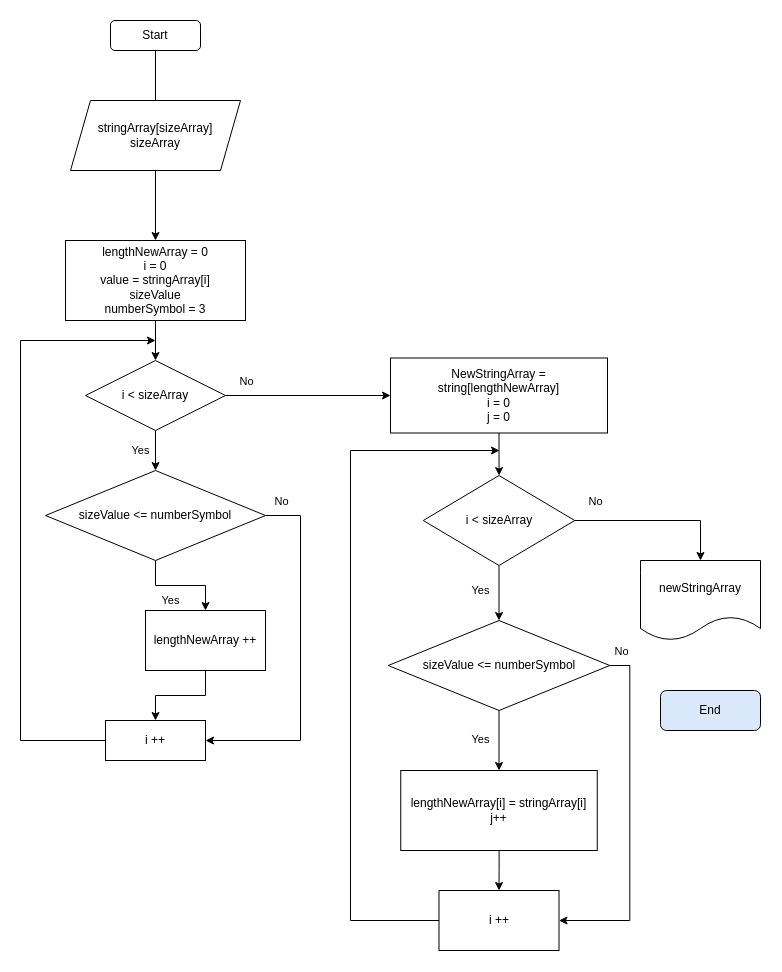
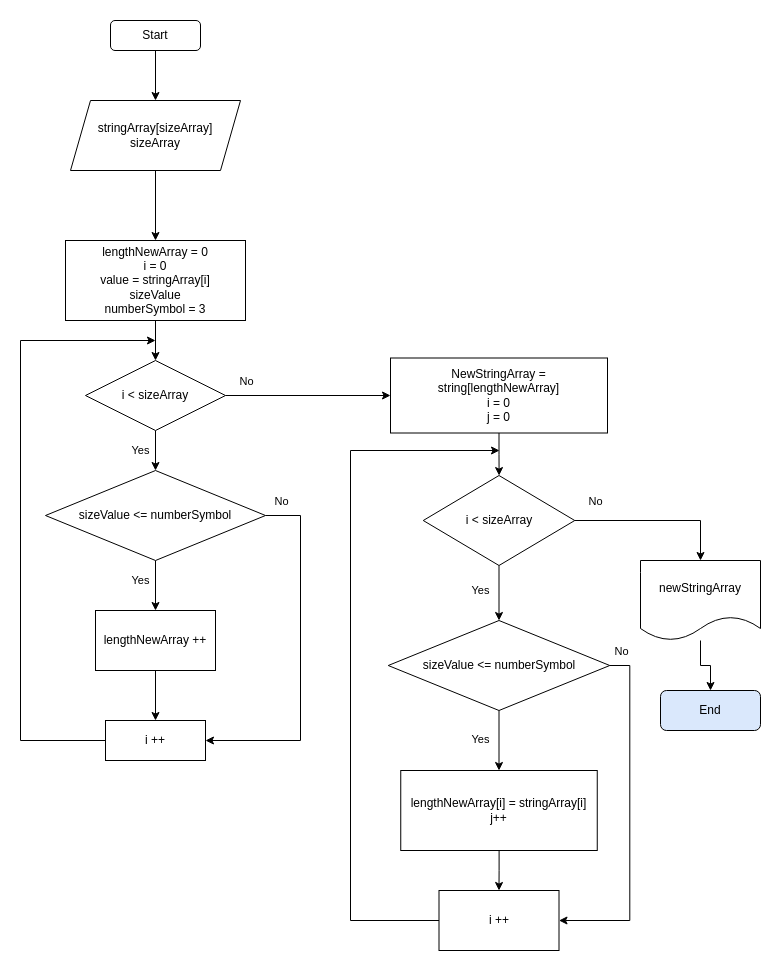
edge "Start" -- "stringArray[sizeArray] sizeArray": arrowhead none -> classic
node "lengthNewArray ++": moved (206, 641) -> (156, 641)
edge "newStringArray" -> "End": added
